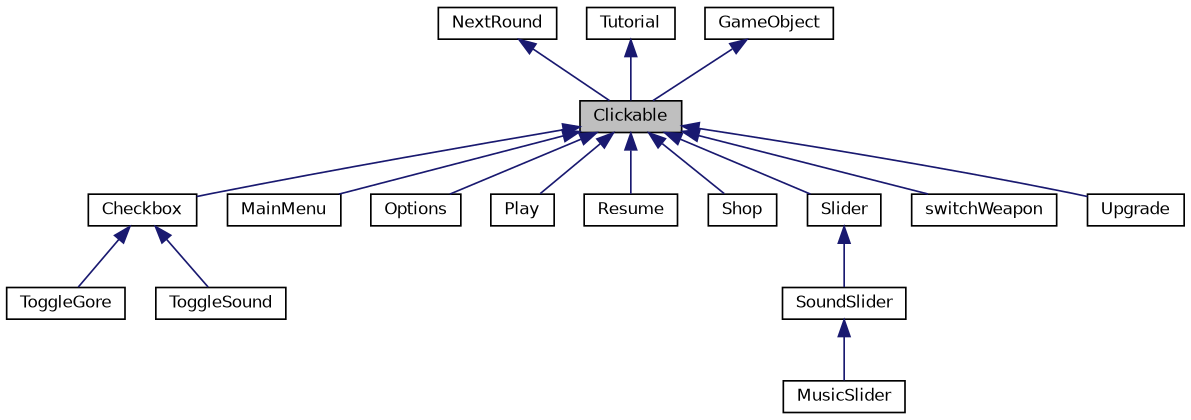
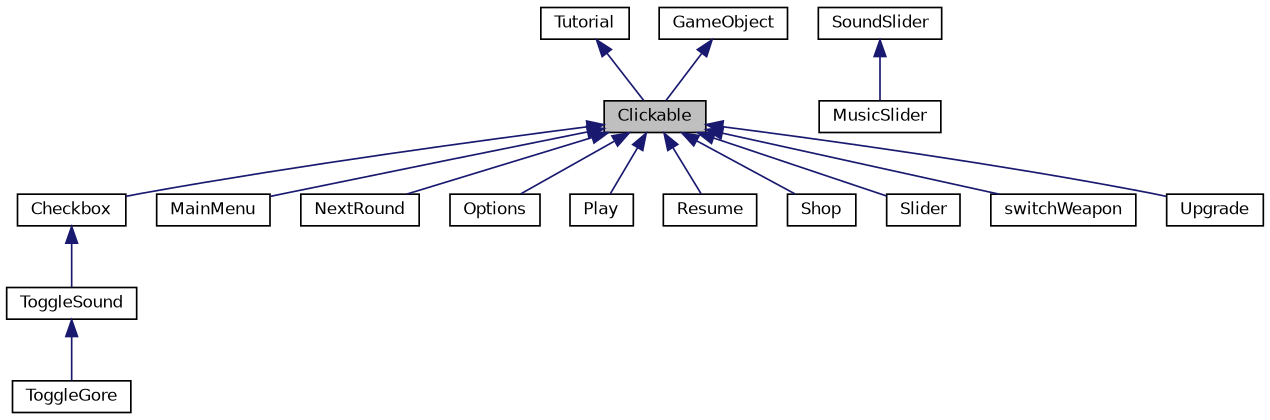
edge "Clickable" -> "NextRound": reversed
edge "ToggleGore" -> "Checkbox": now "ToggleGore" -> "ToggleSound"
edge "SoundSlider" -> "Slider": removed
